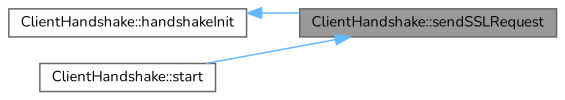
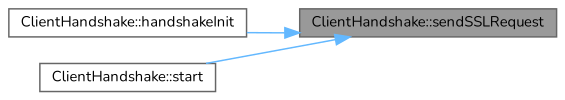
edge "ClientHandshake::sendSSLRequest" -> "ClientHandshake::handshakeInit": reversed
